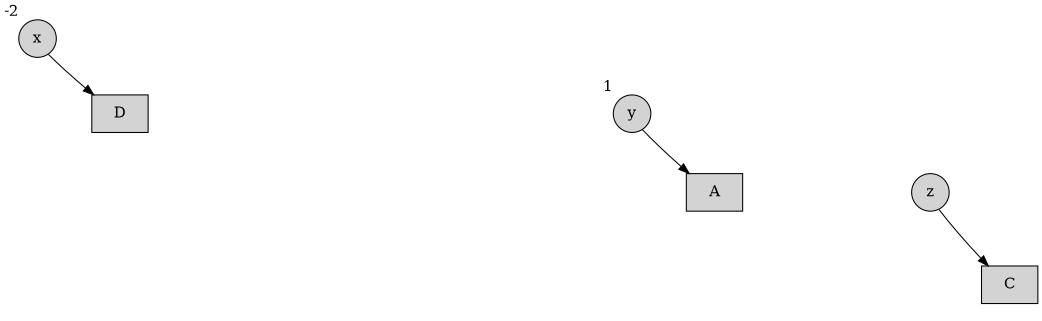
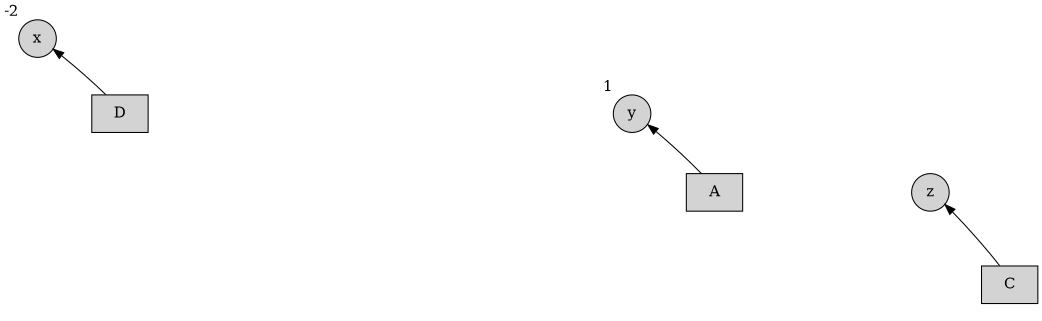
edge "x -2" -> "D": reversed
edge "y 1" -> "A": reversed
edge "z" -> "C": reversed
